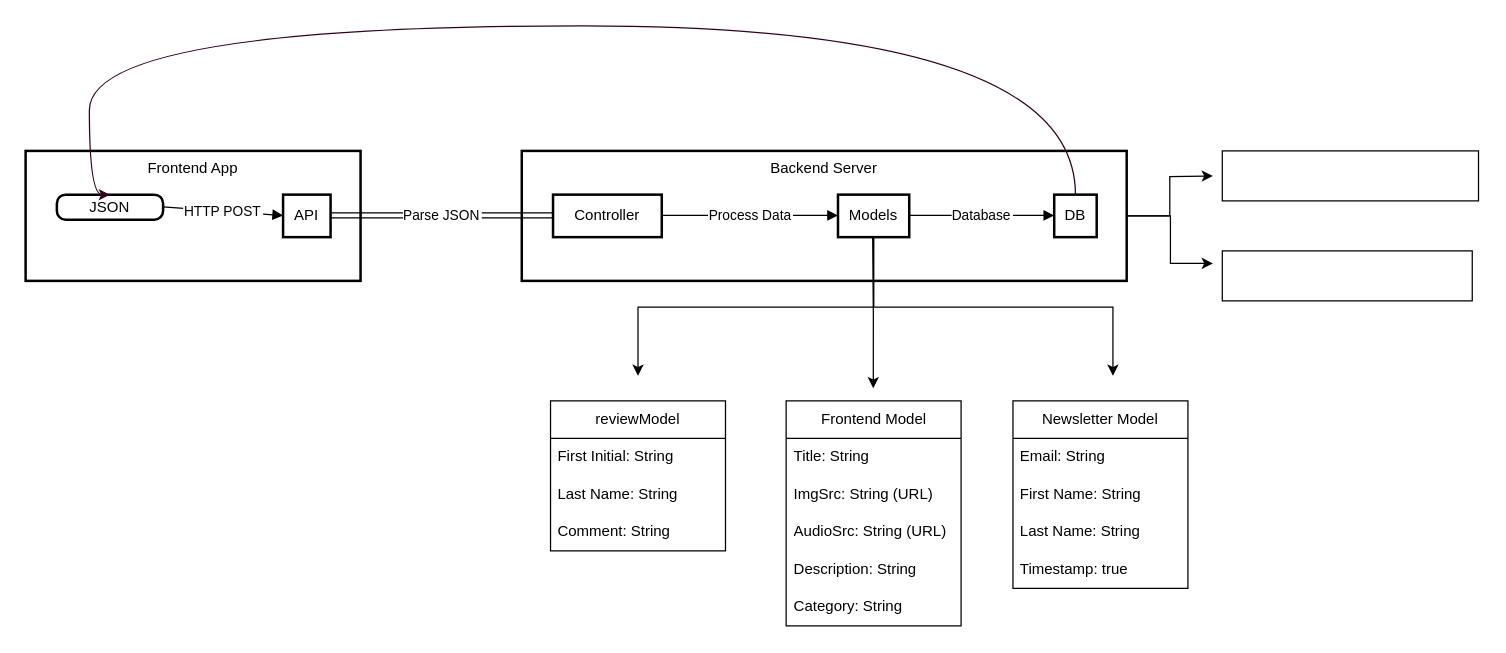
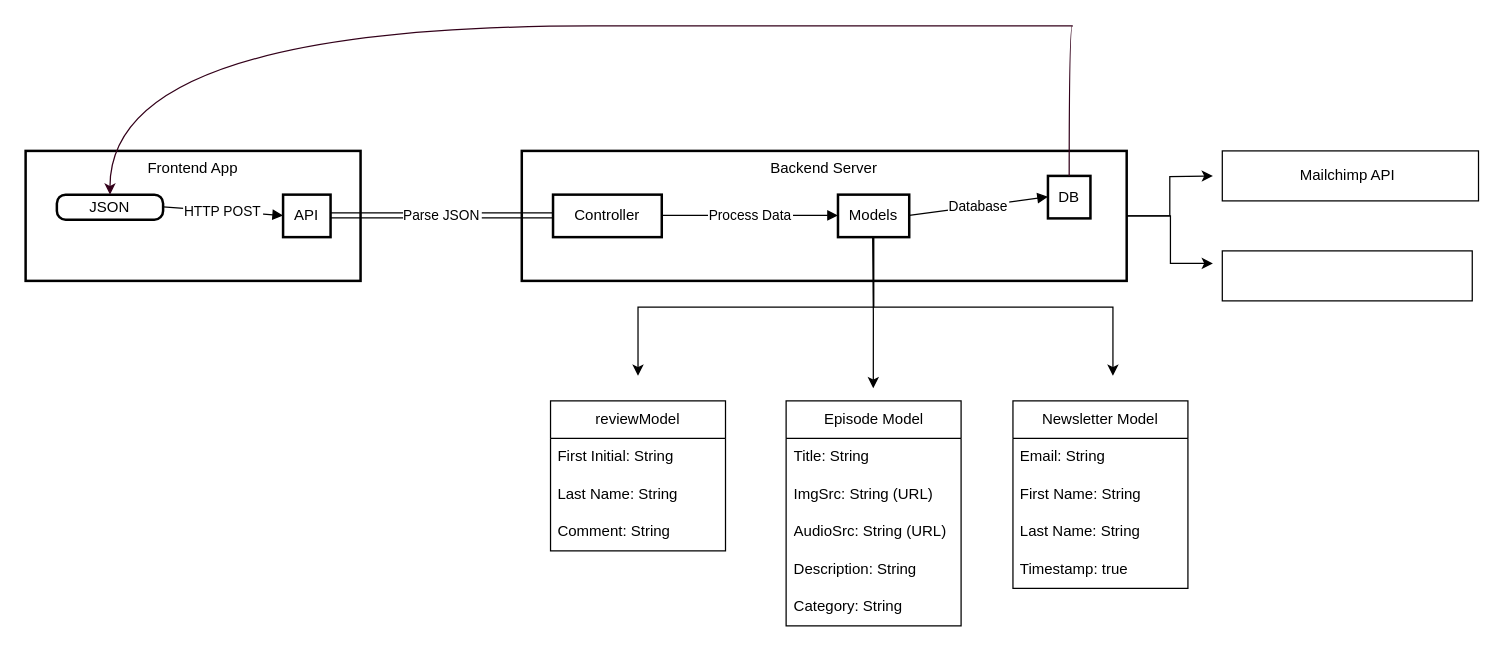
node "Mailchimp API": added
node "DB": moved (1076, 216) -> (1069, 197)
node "Frontend Model": label "Frontend Model" -> "Episode Model"
